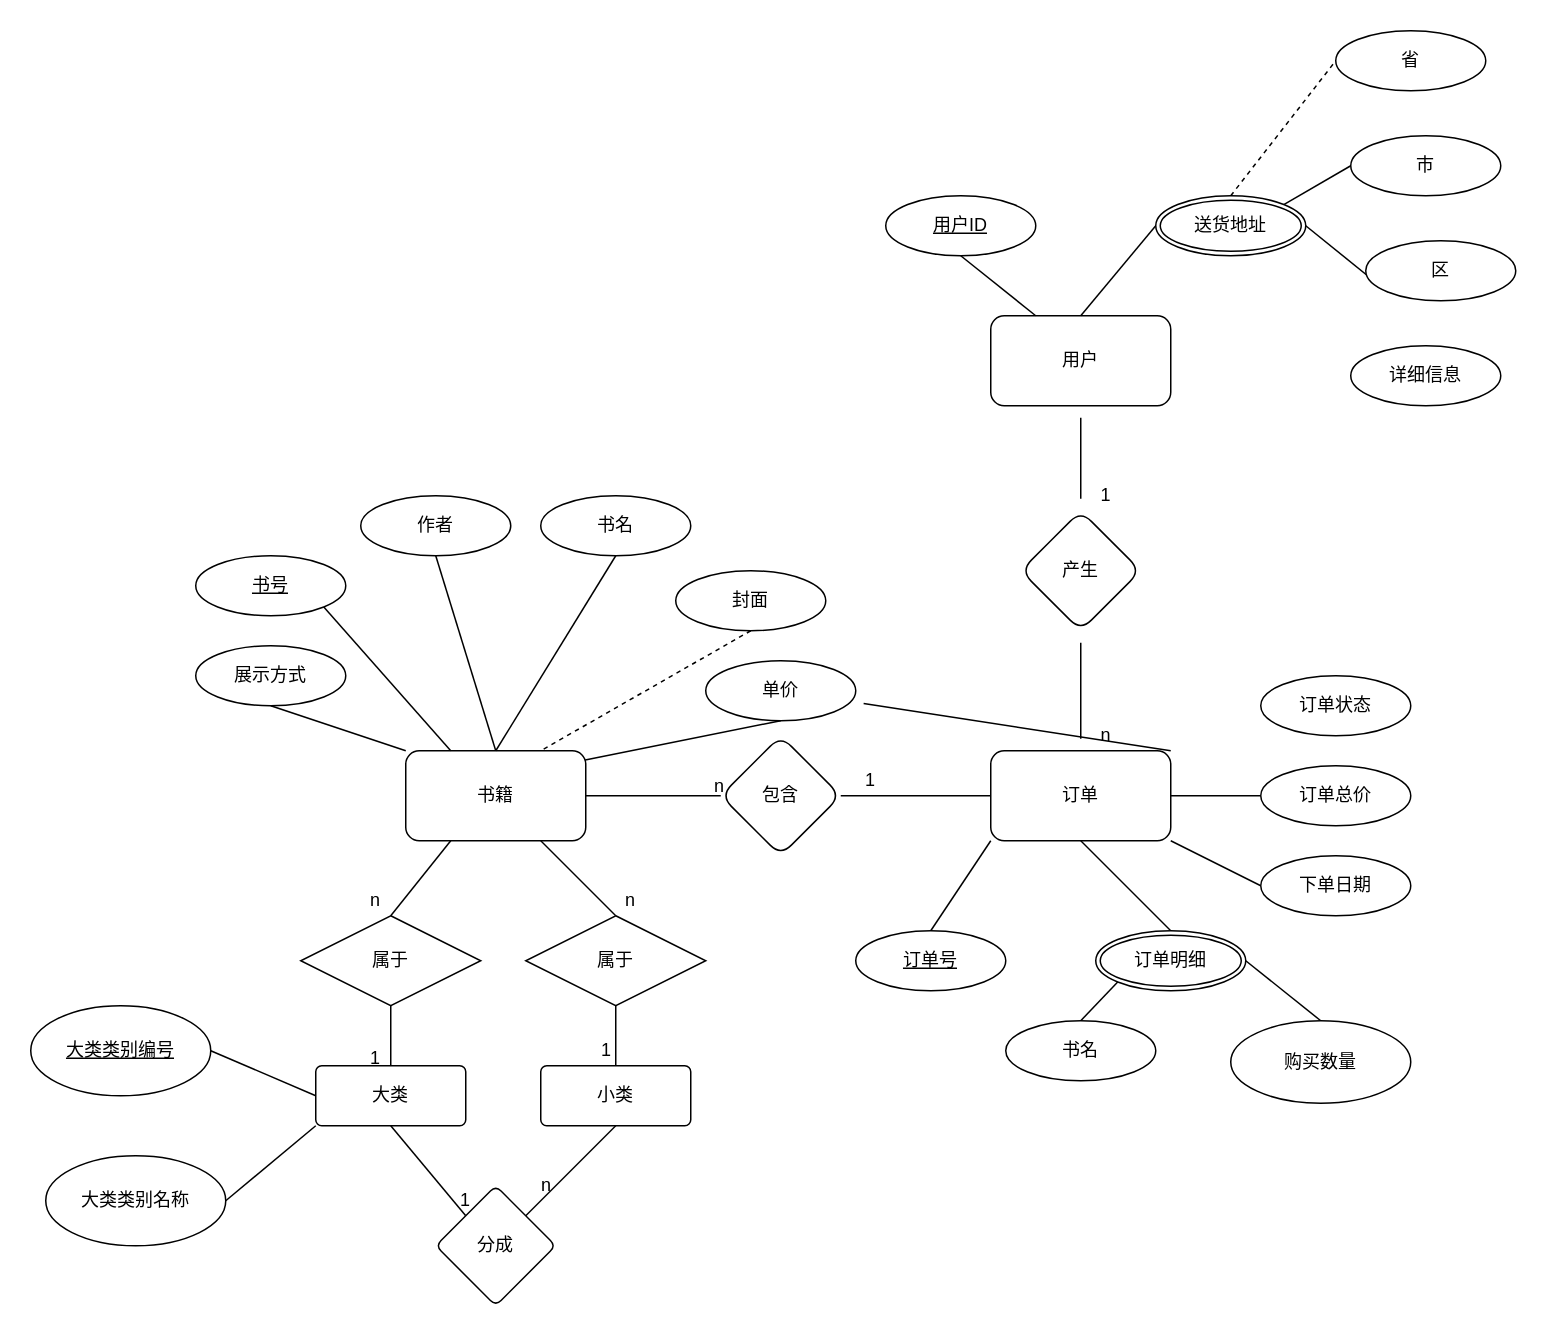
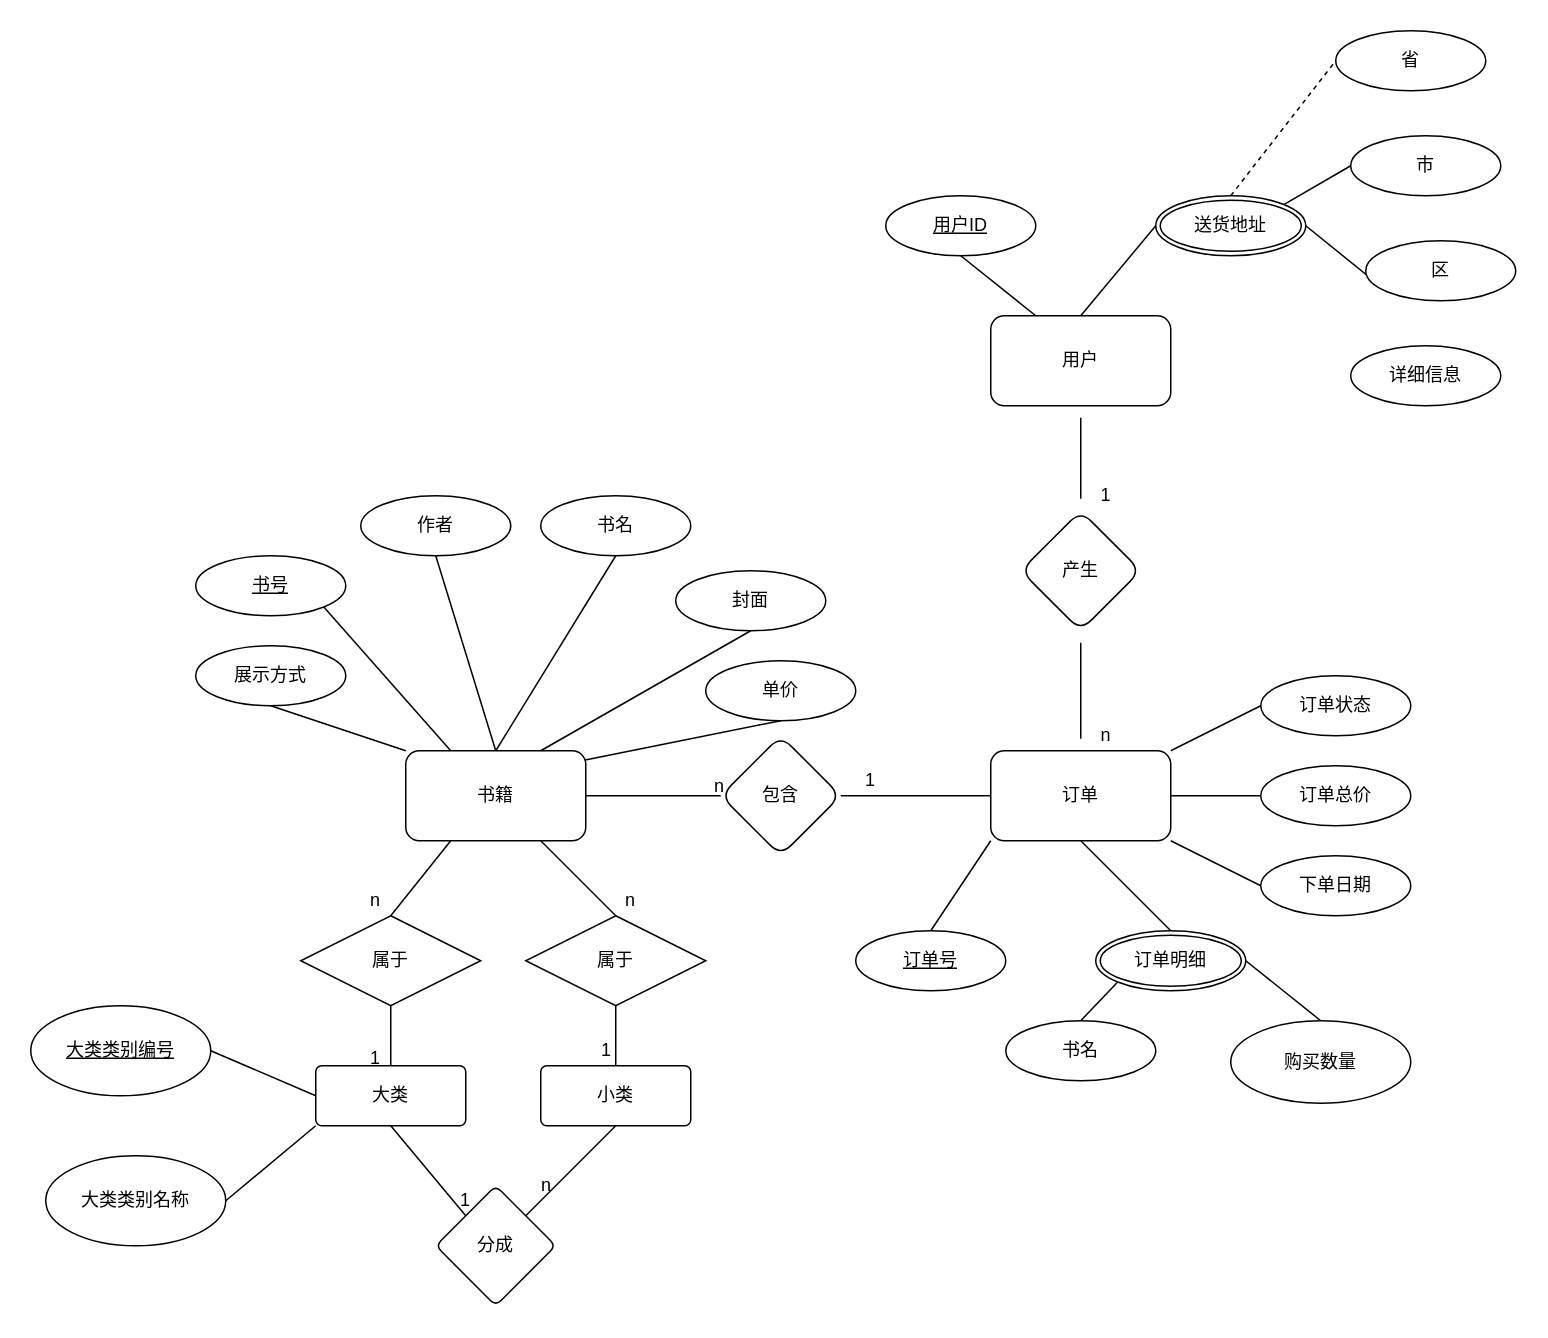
edge "封面" -- "书籍": style dashed -> solid
edge "单价" -- "订单": now "订单状态" -- "订单"
